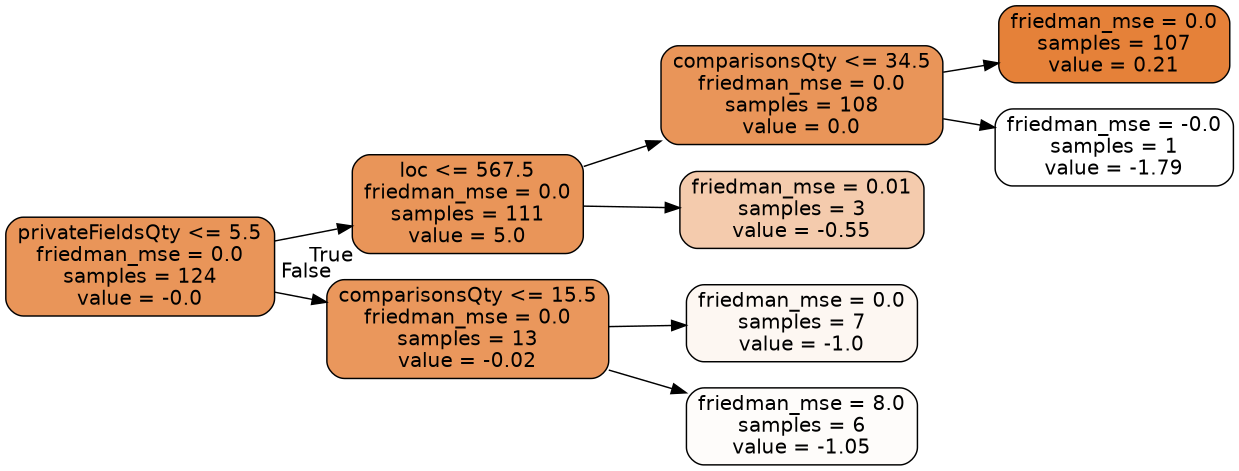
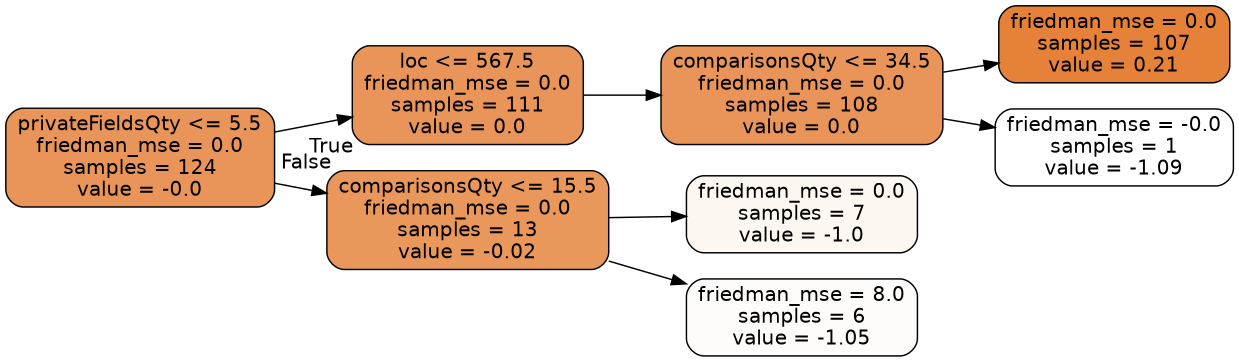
node "friedman_mse = -0.0 samples = 1 value = -1.79": label "friedman_mse = -0.0 samples = 1 value = -1.79" -> "friedman_mse = -0.0 samples = 1 value = -1.09"
node "loc <= 567.5 friedman_mse = 0.0 samples = 111 value = 5.0": label "loc <= 567.5 friedman_mse = 0.0 samples = 111 value = 5.0" -> "loc <= 567.5 friedman_mse = 0.0 samples = 111 value = 0.0"
node "friedman_mse = 0.01 samples = 3 value = -0.55": removed
